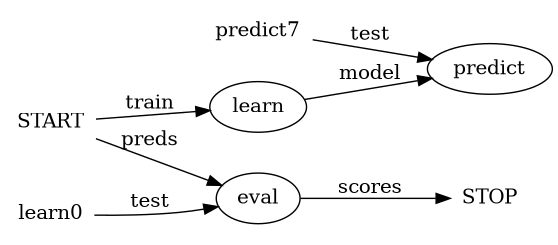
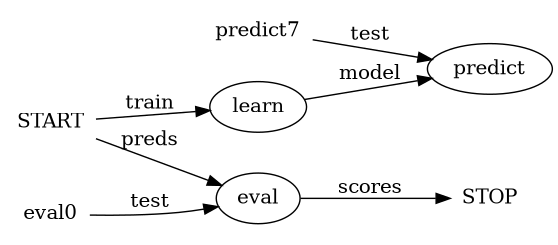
node "learn0": label "learn0" -> "eval0"
